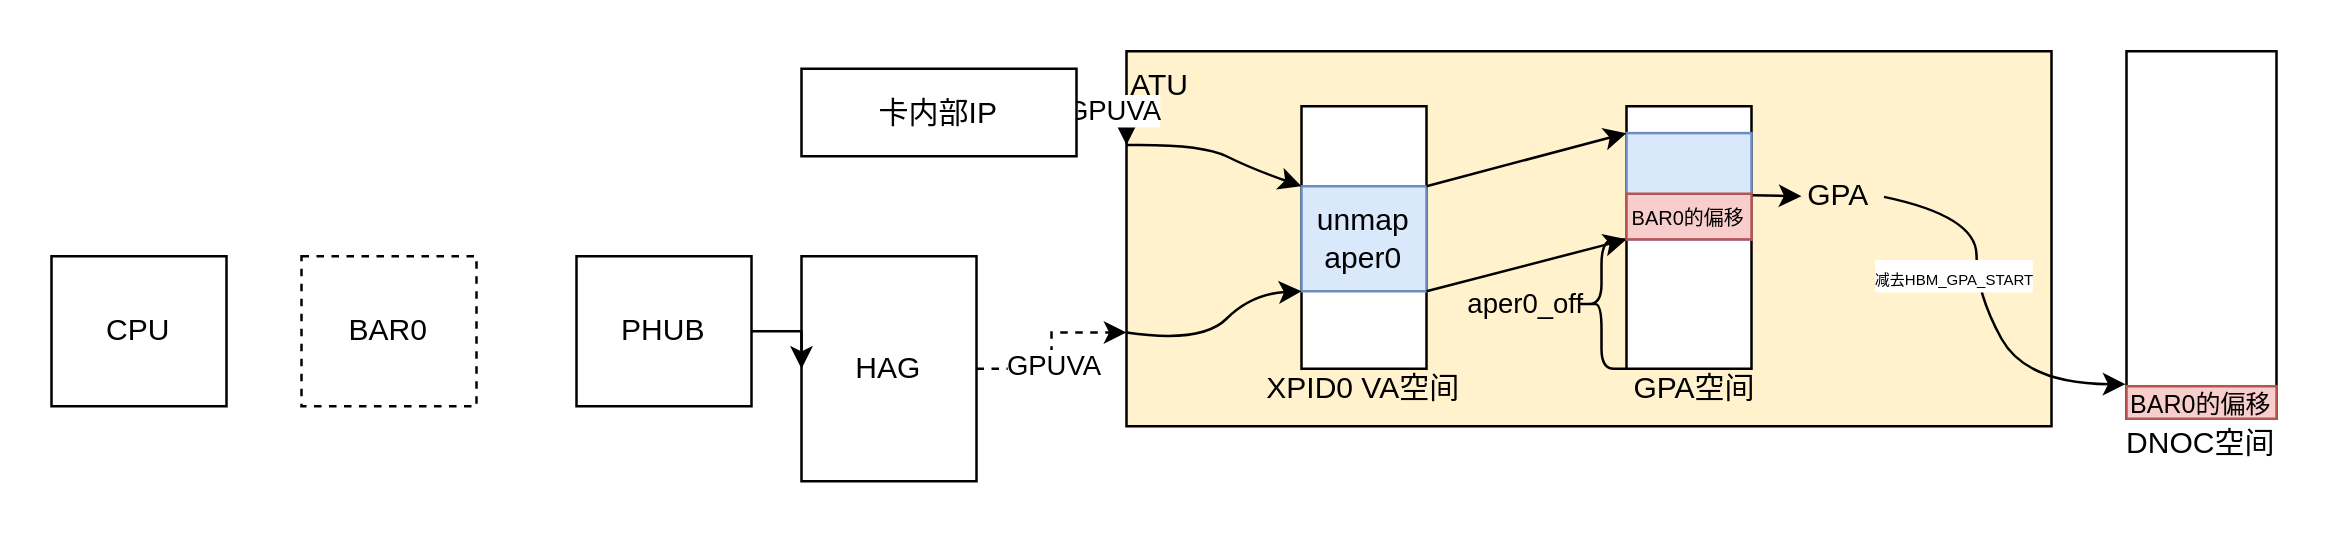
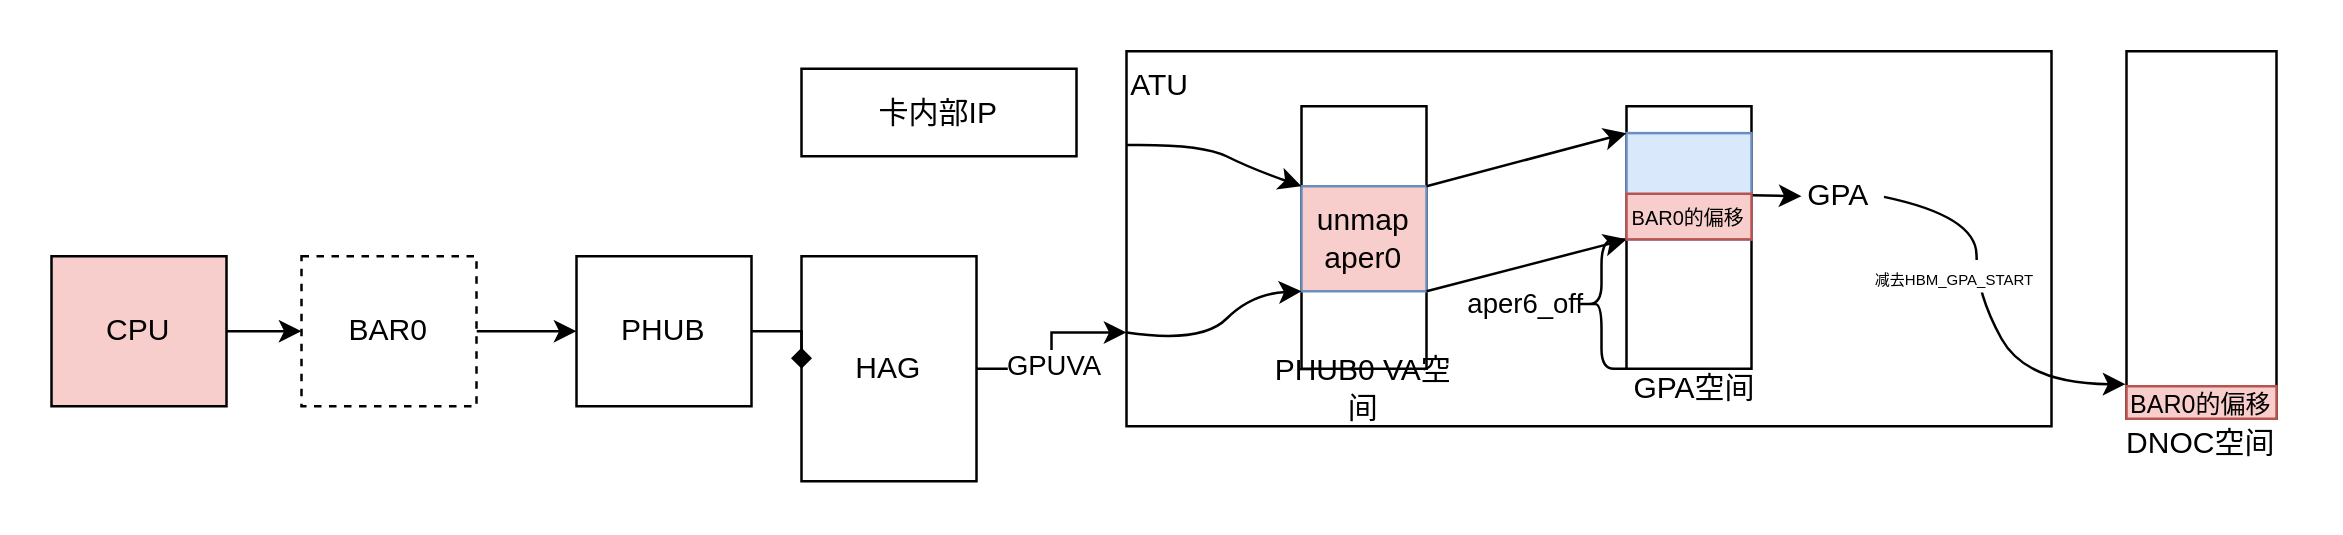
edge "卡内部IP" -> "ATU": removed, label "GPUVA"
node "unmap aper0": fillcolor #dae8fc -> #f8cecc
node "ATU": fillcolor #fff2cc -> #ffffff
node "aper0_off": label "aper0_off" -> "aper6_off"
node "CPU": fillcolor #ffffff -> #f8cecc
edge "CPU" -> "BAR0": added
edge "BAR0" -> "PHUB": added
edge "HAG" -> "ATU": style dashed -> solid
edge "PHUB" -> "HAG": arrowhead classic -> diamond
node "XPID0 VA空间": label "XPID0 VA空间" -> "PHUB0 VA空间"
